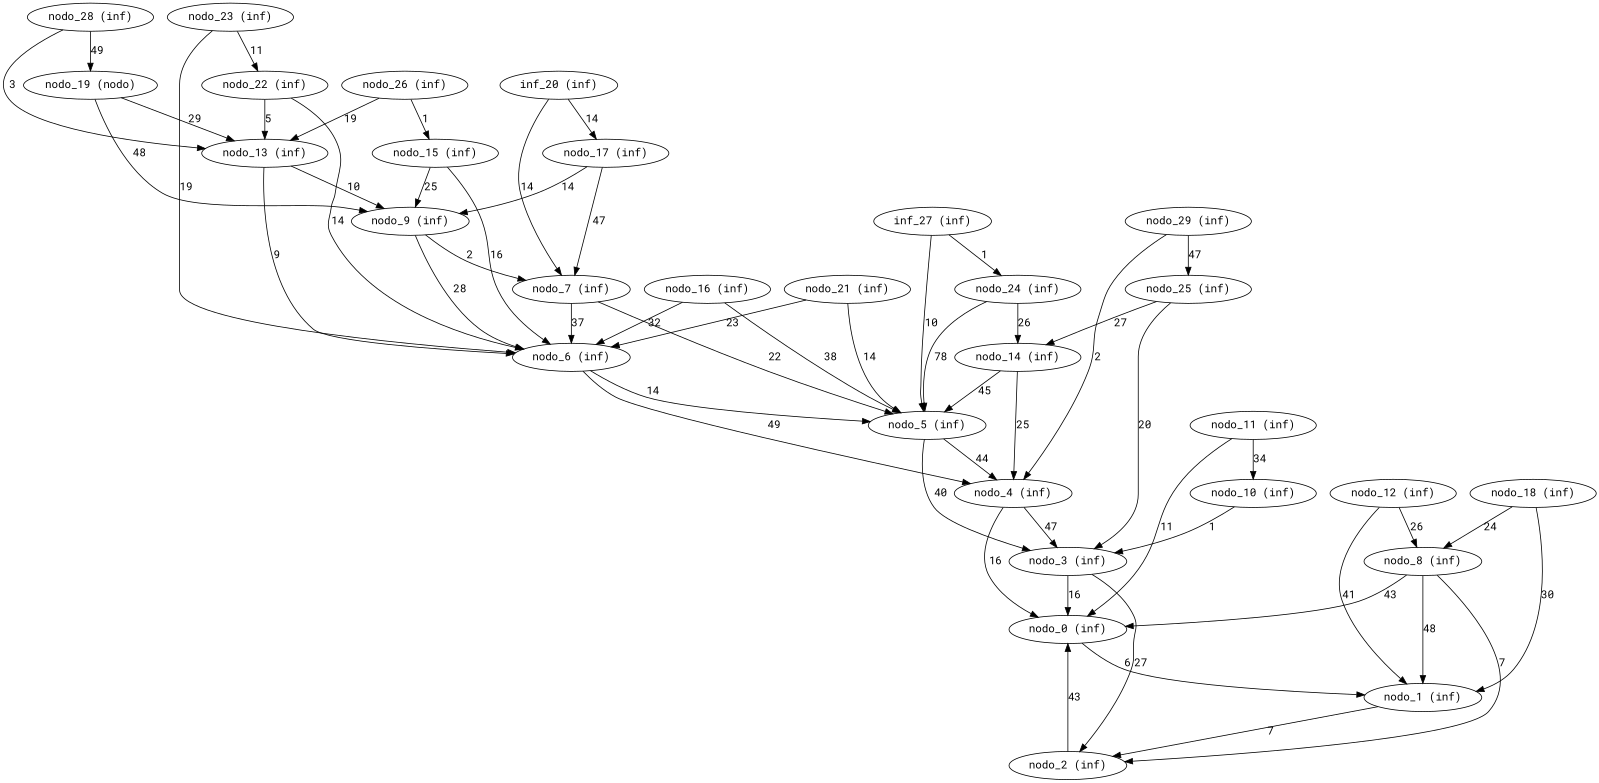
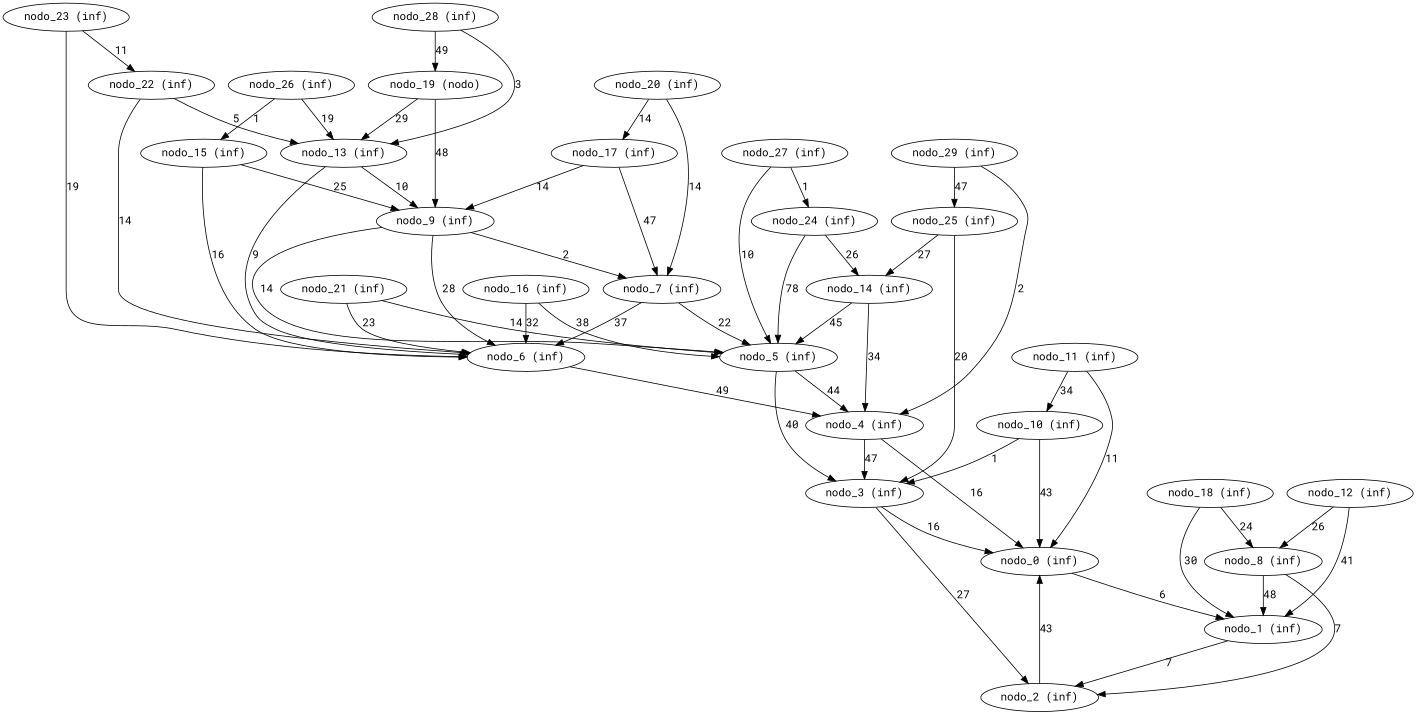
node "inf_20 (inf)": label "inf_20 (inf)" -> "nodo_20 (inf)"
node "inf_27 (inf)": label "inf_27 (inf)" -> "nodo_27 (inf)"
edge "nodo_6 (inf)" -> "nodo_5 (inf)": now "nodo_9 (inf)" -> "nodo_5 (inf)"
edge "nodo_14 (inf)" -> "nodo_4 (inf)": label "25" -> "34"
edge "nodo_8 (inf)" -> "nodo_0 (inf)": now "nodo_10 (inf)" -> "nodo_0 (inf)"
